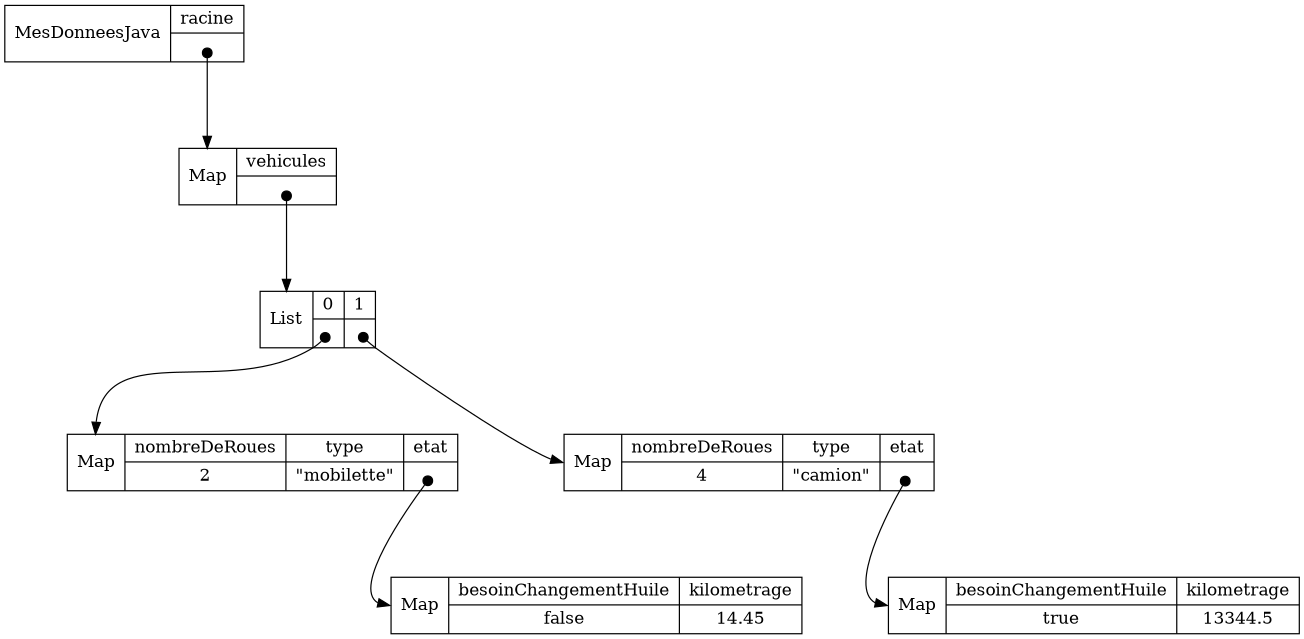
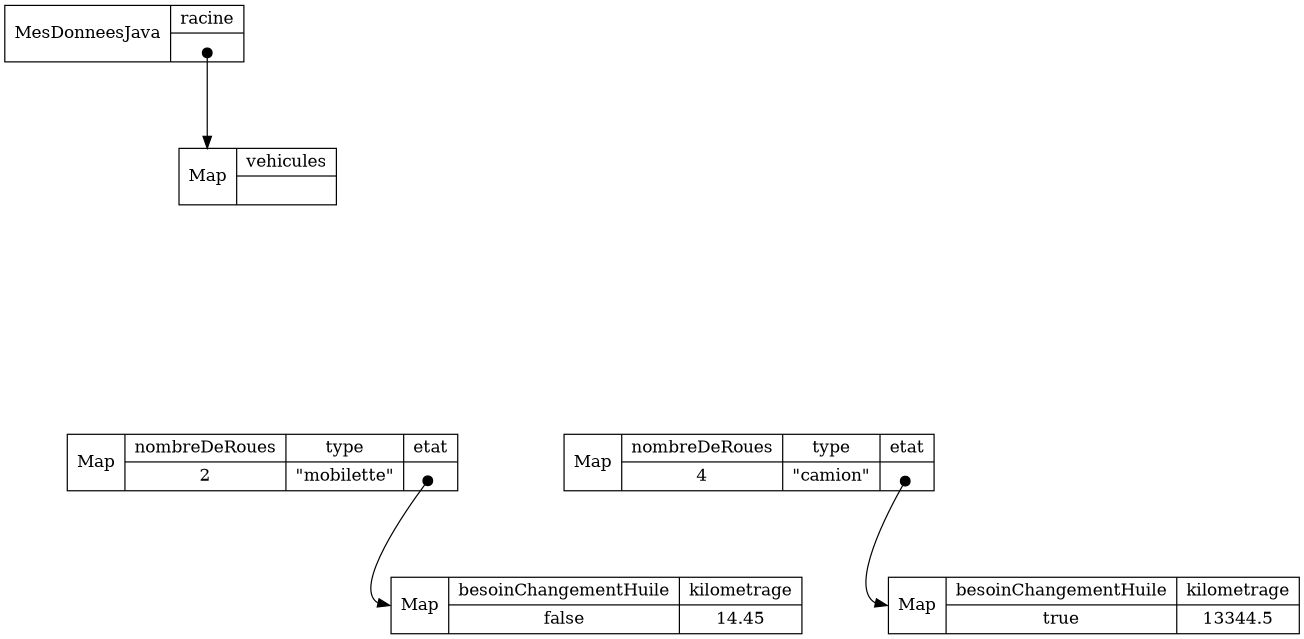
node "List": removed
